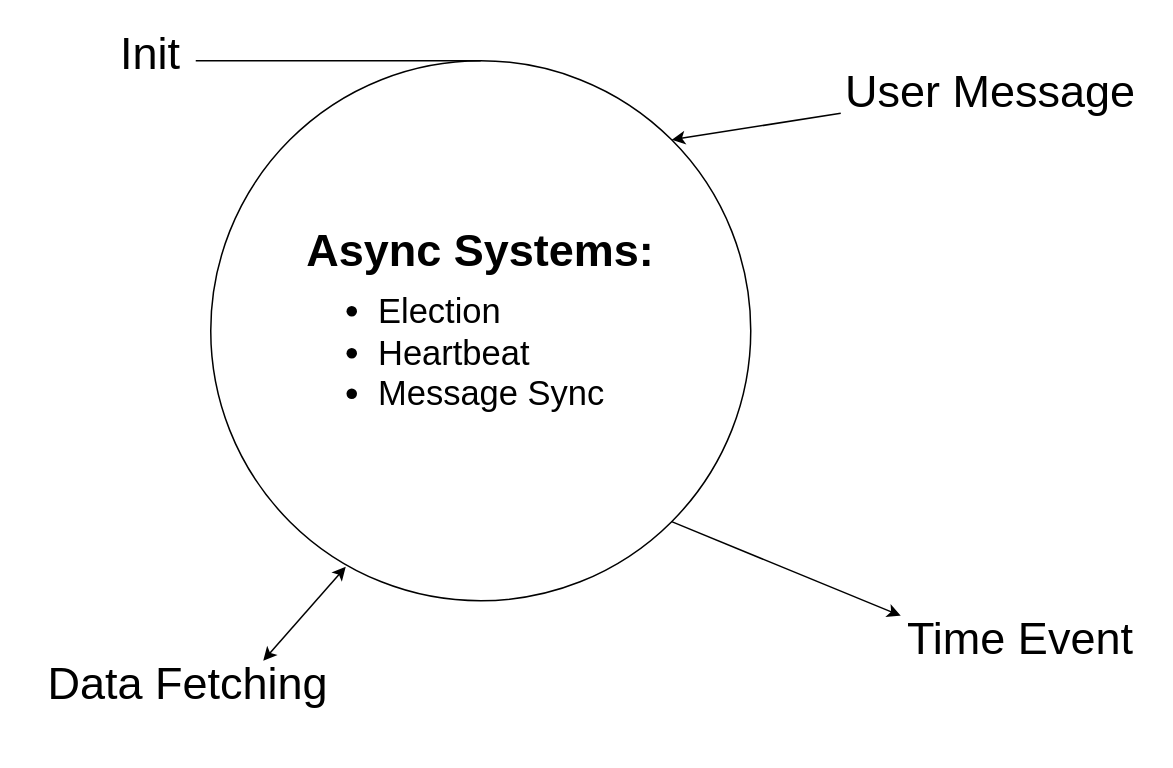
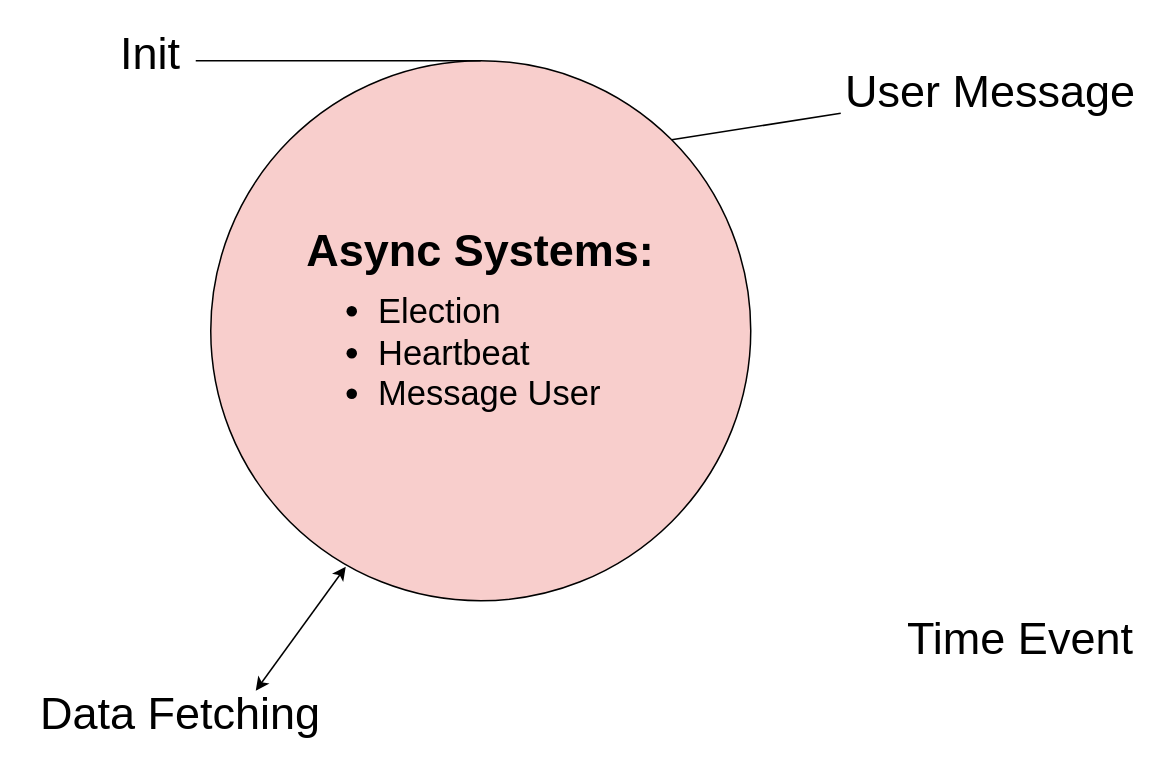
edge "User Message" -> "Async Systems:": arrowhead classic -> none
node "Async Systems:": fillcolor #ffffff -> #f8cecc
node "Election Heartbeat Message Sync": label "Election Heartbeat Message Sync" -> "Election Heartbeat Message User"
edge "Async Systems:" -> "Time Event": removed
node "Data Fetching": moved (188, 683) -> (181, 713)
